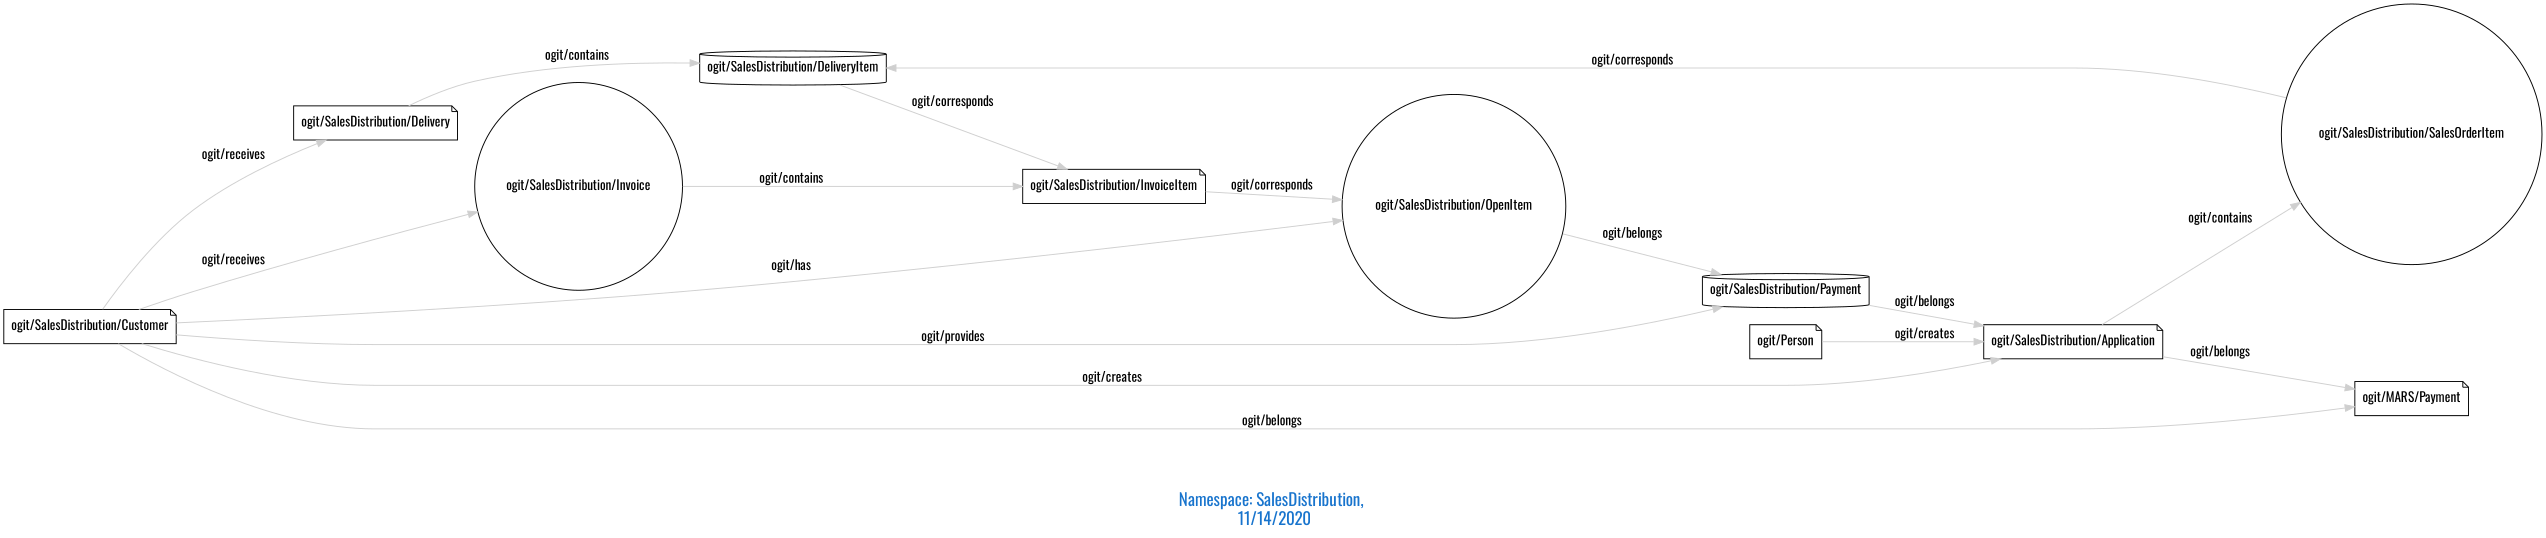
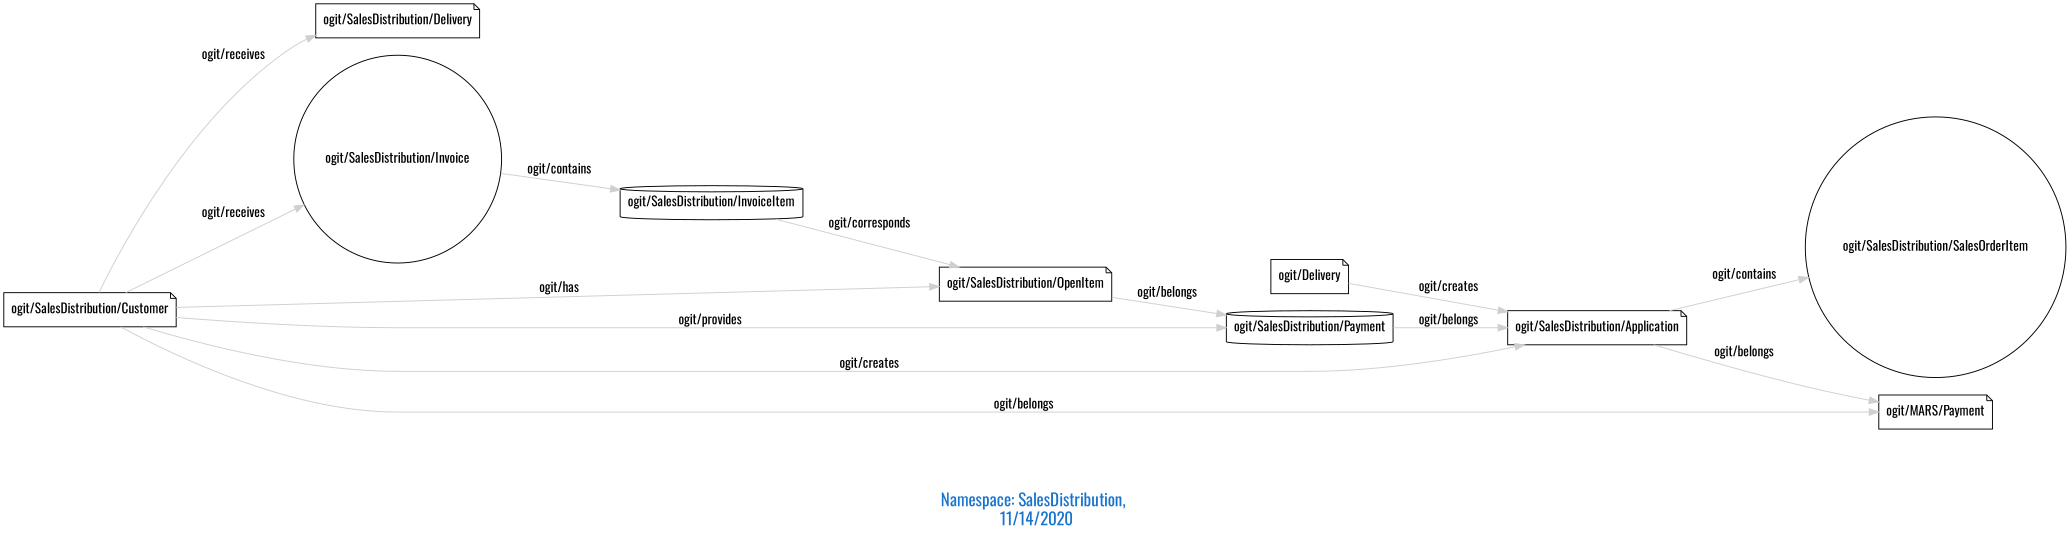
node "ogit/SalesDistribution/DeliveryItem": removed
node "ogit/SalesDistribution/InvoiceItem": shape note -> cylinder
node "ogit/SalesDistribution/OpenItem": shape circle -> note
node "ogit/Person": label "ogit/Person" -> "ogit/Delivery"
